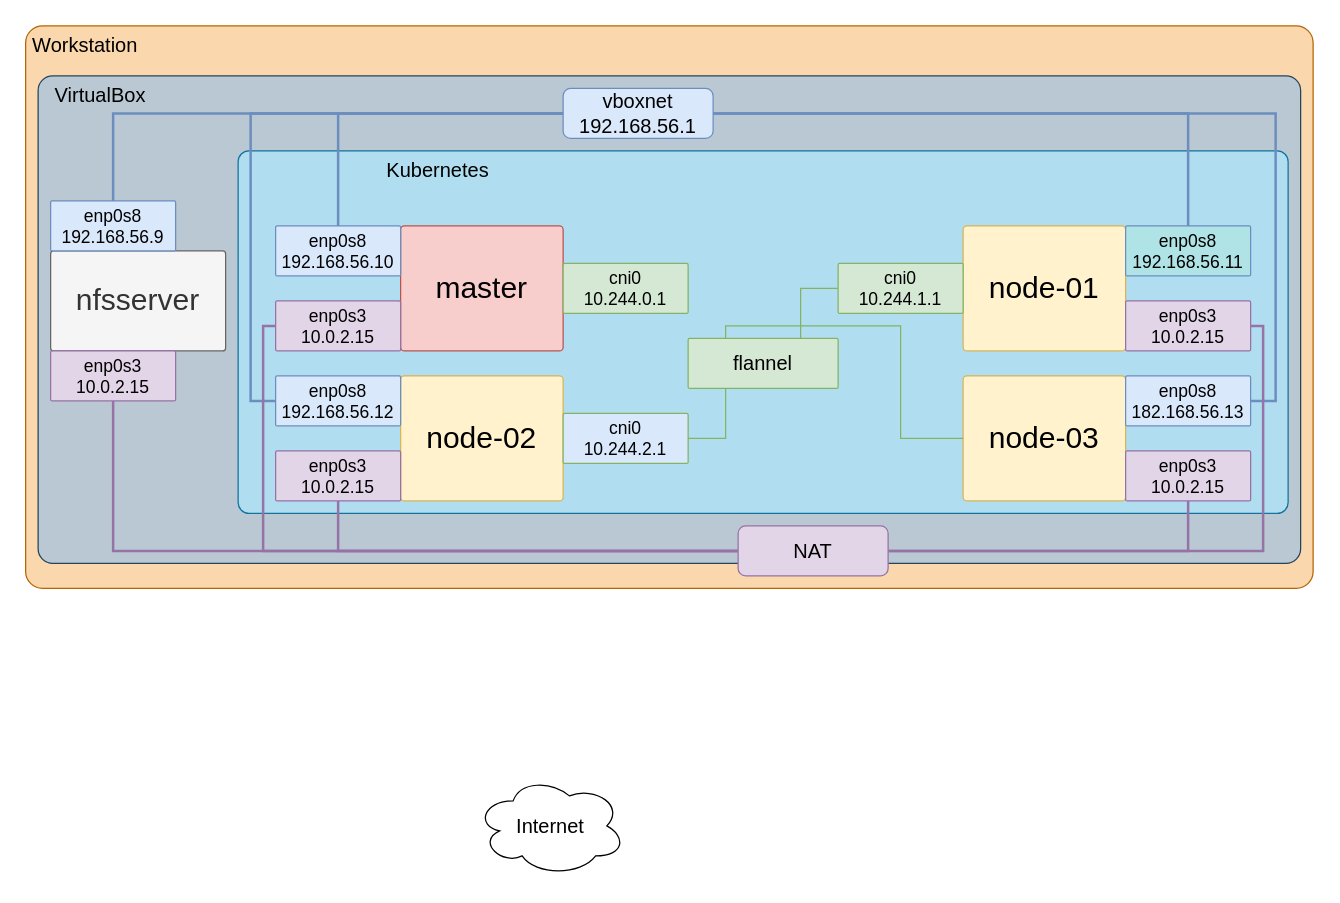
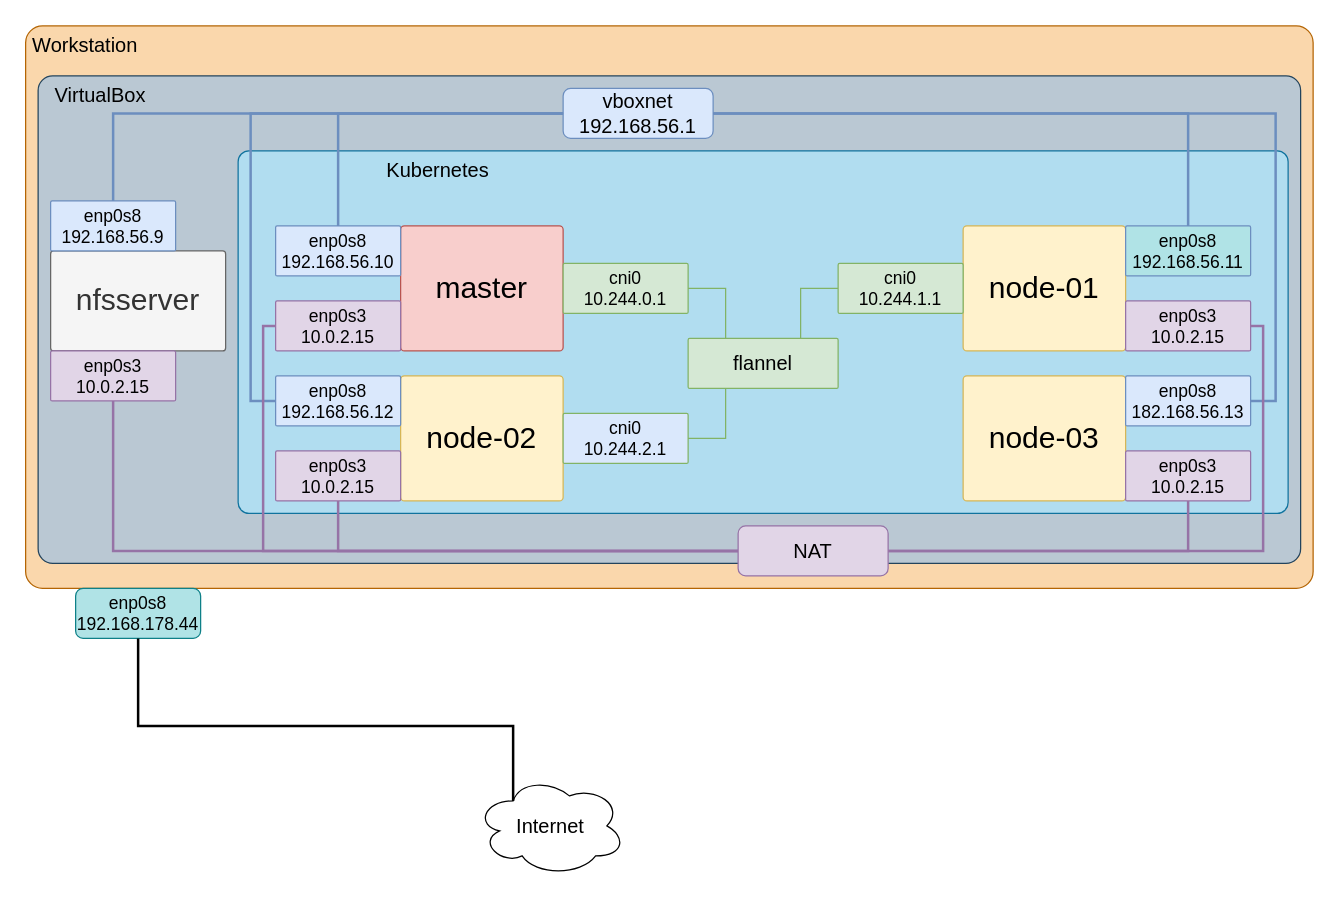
edge "flannel" -- "node-03": now "flannel" -- "cni010.244.0.1"
node "enp0s8192.168.178.44": added
edge "enp0s8192.168.178.44" -- "Internet": added
